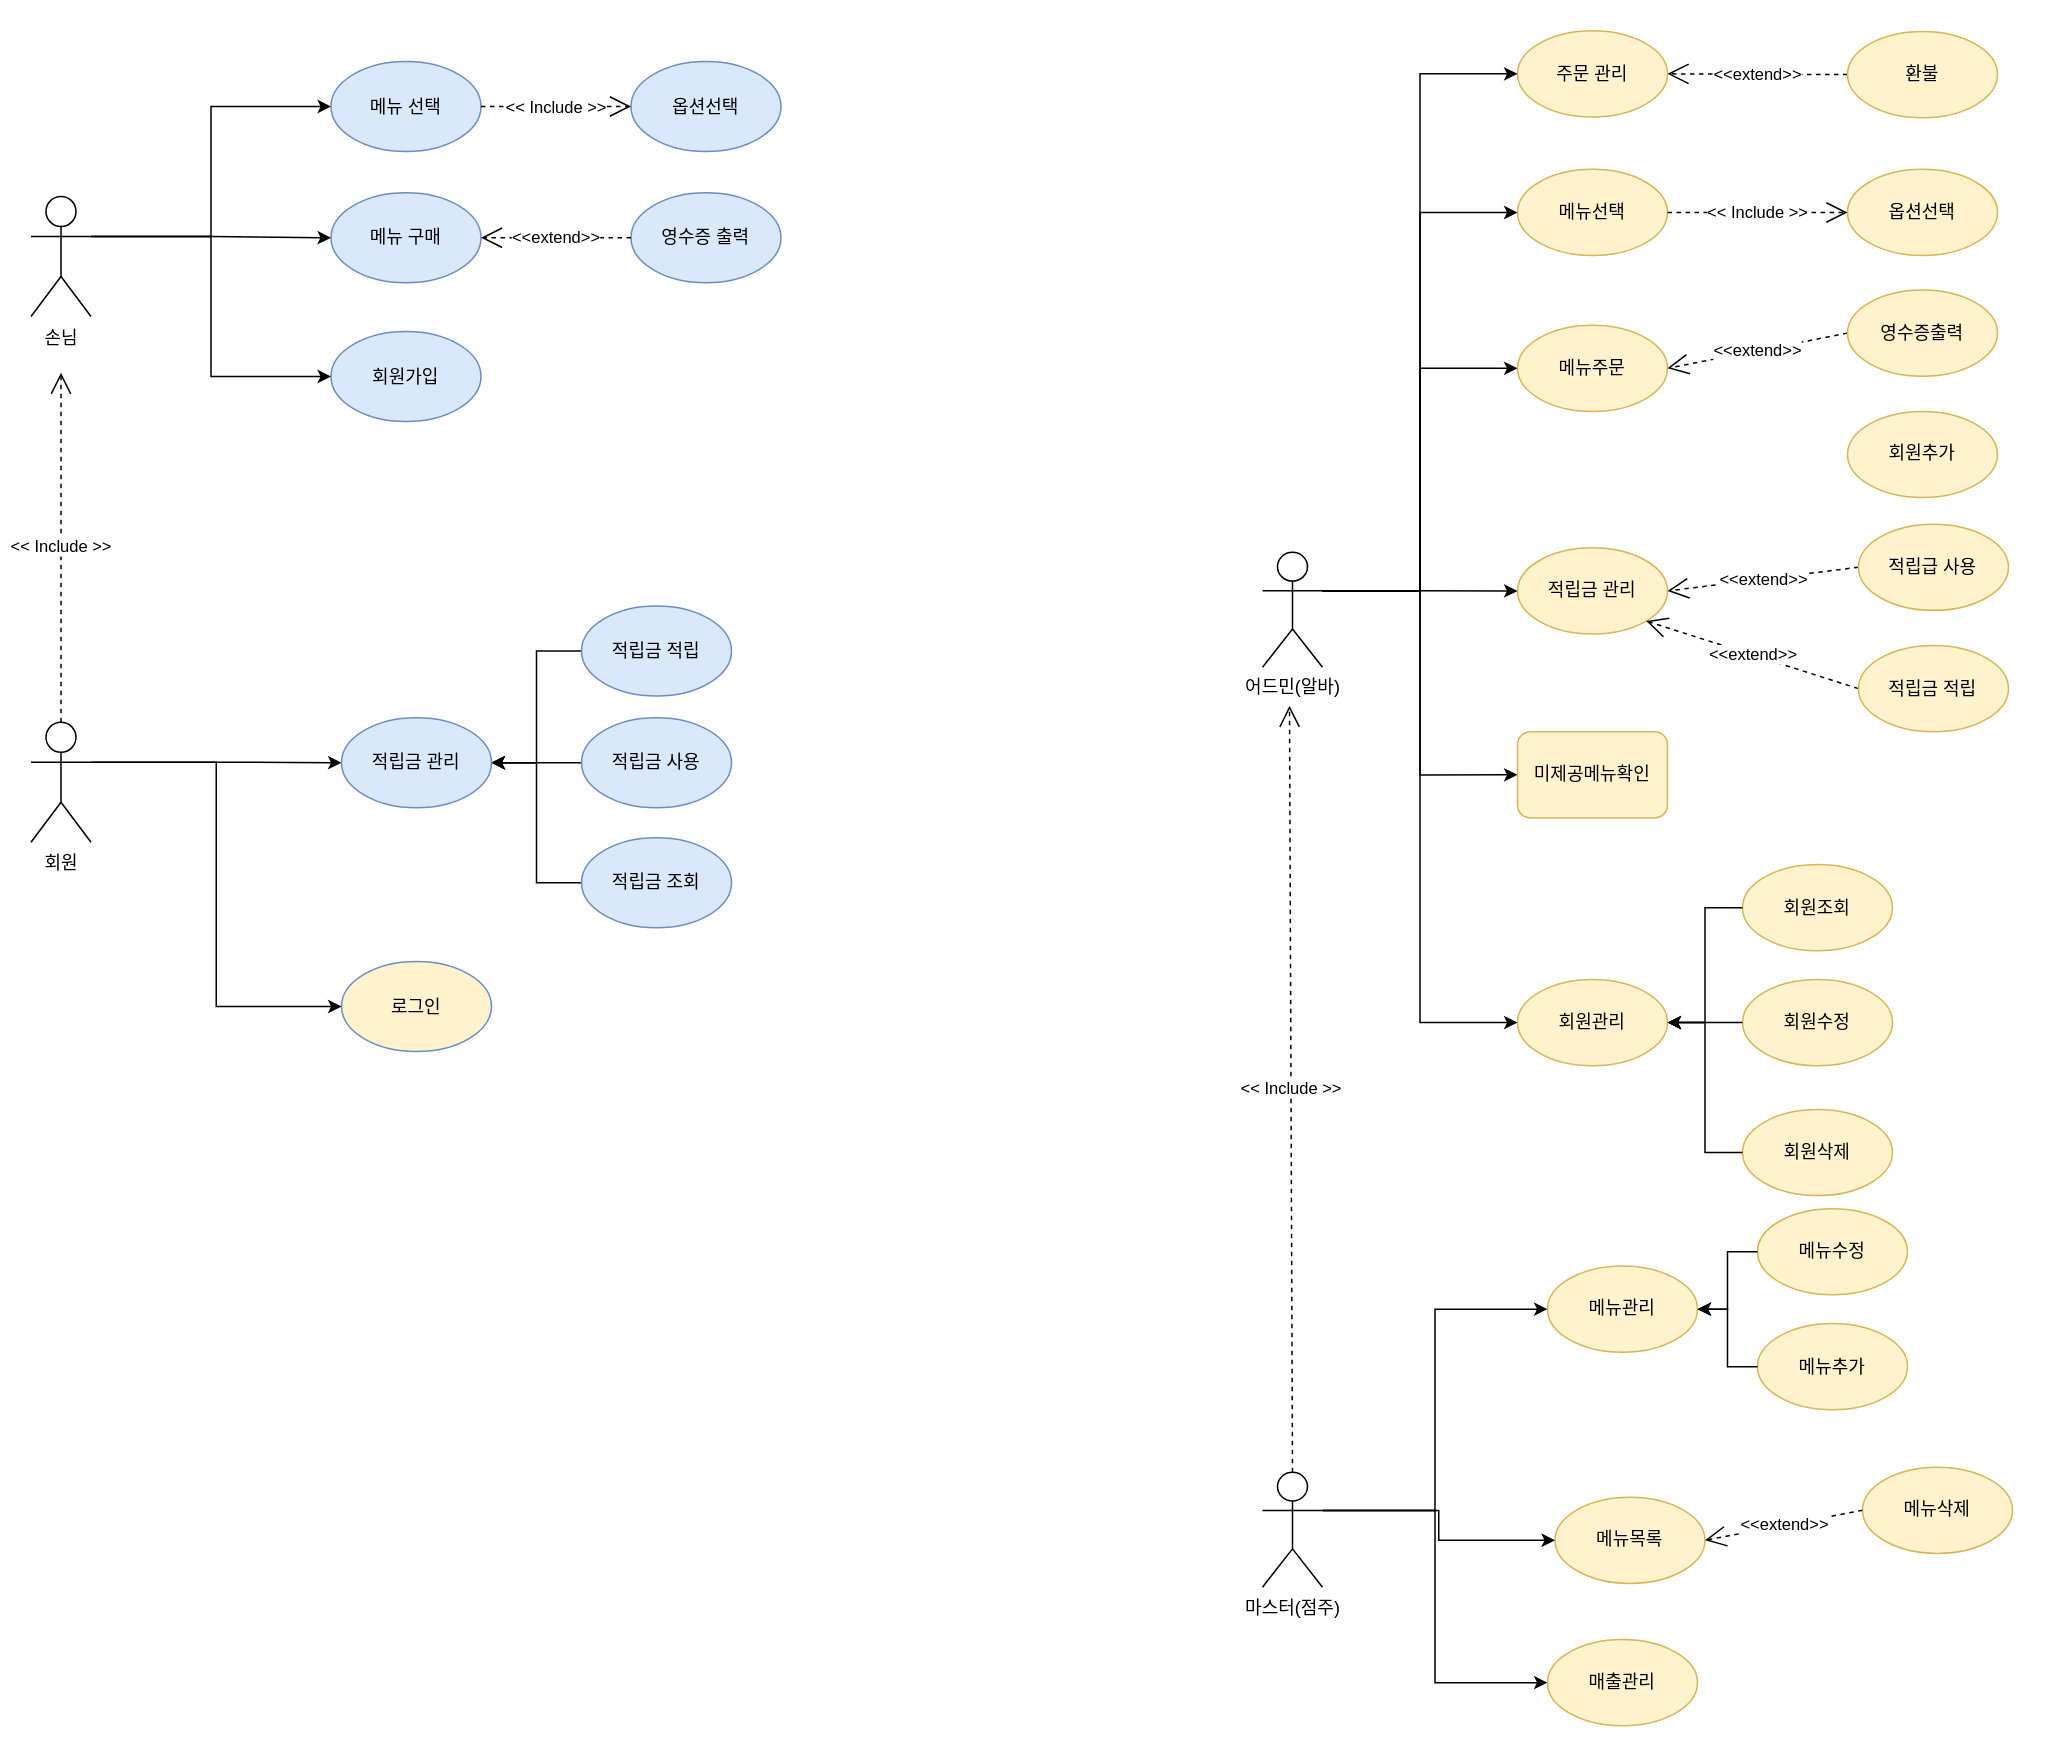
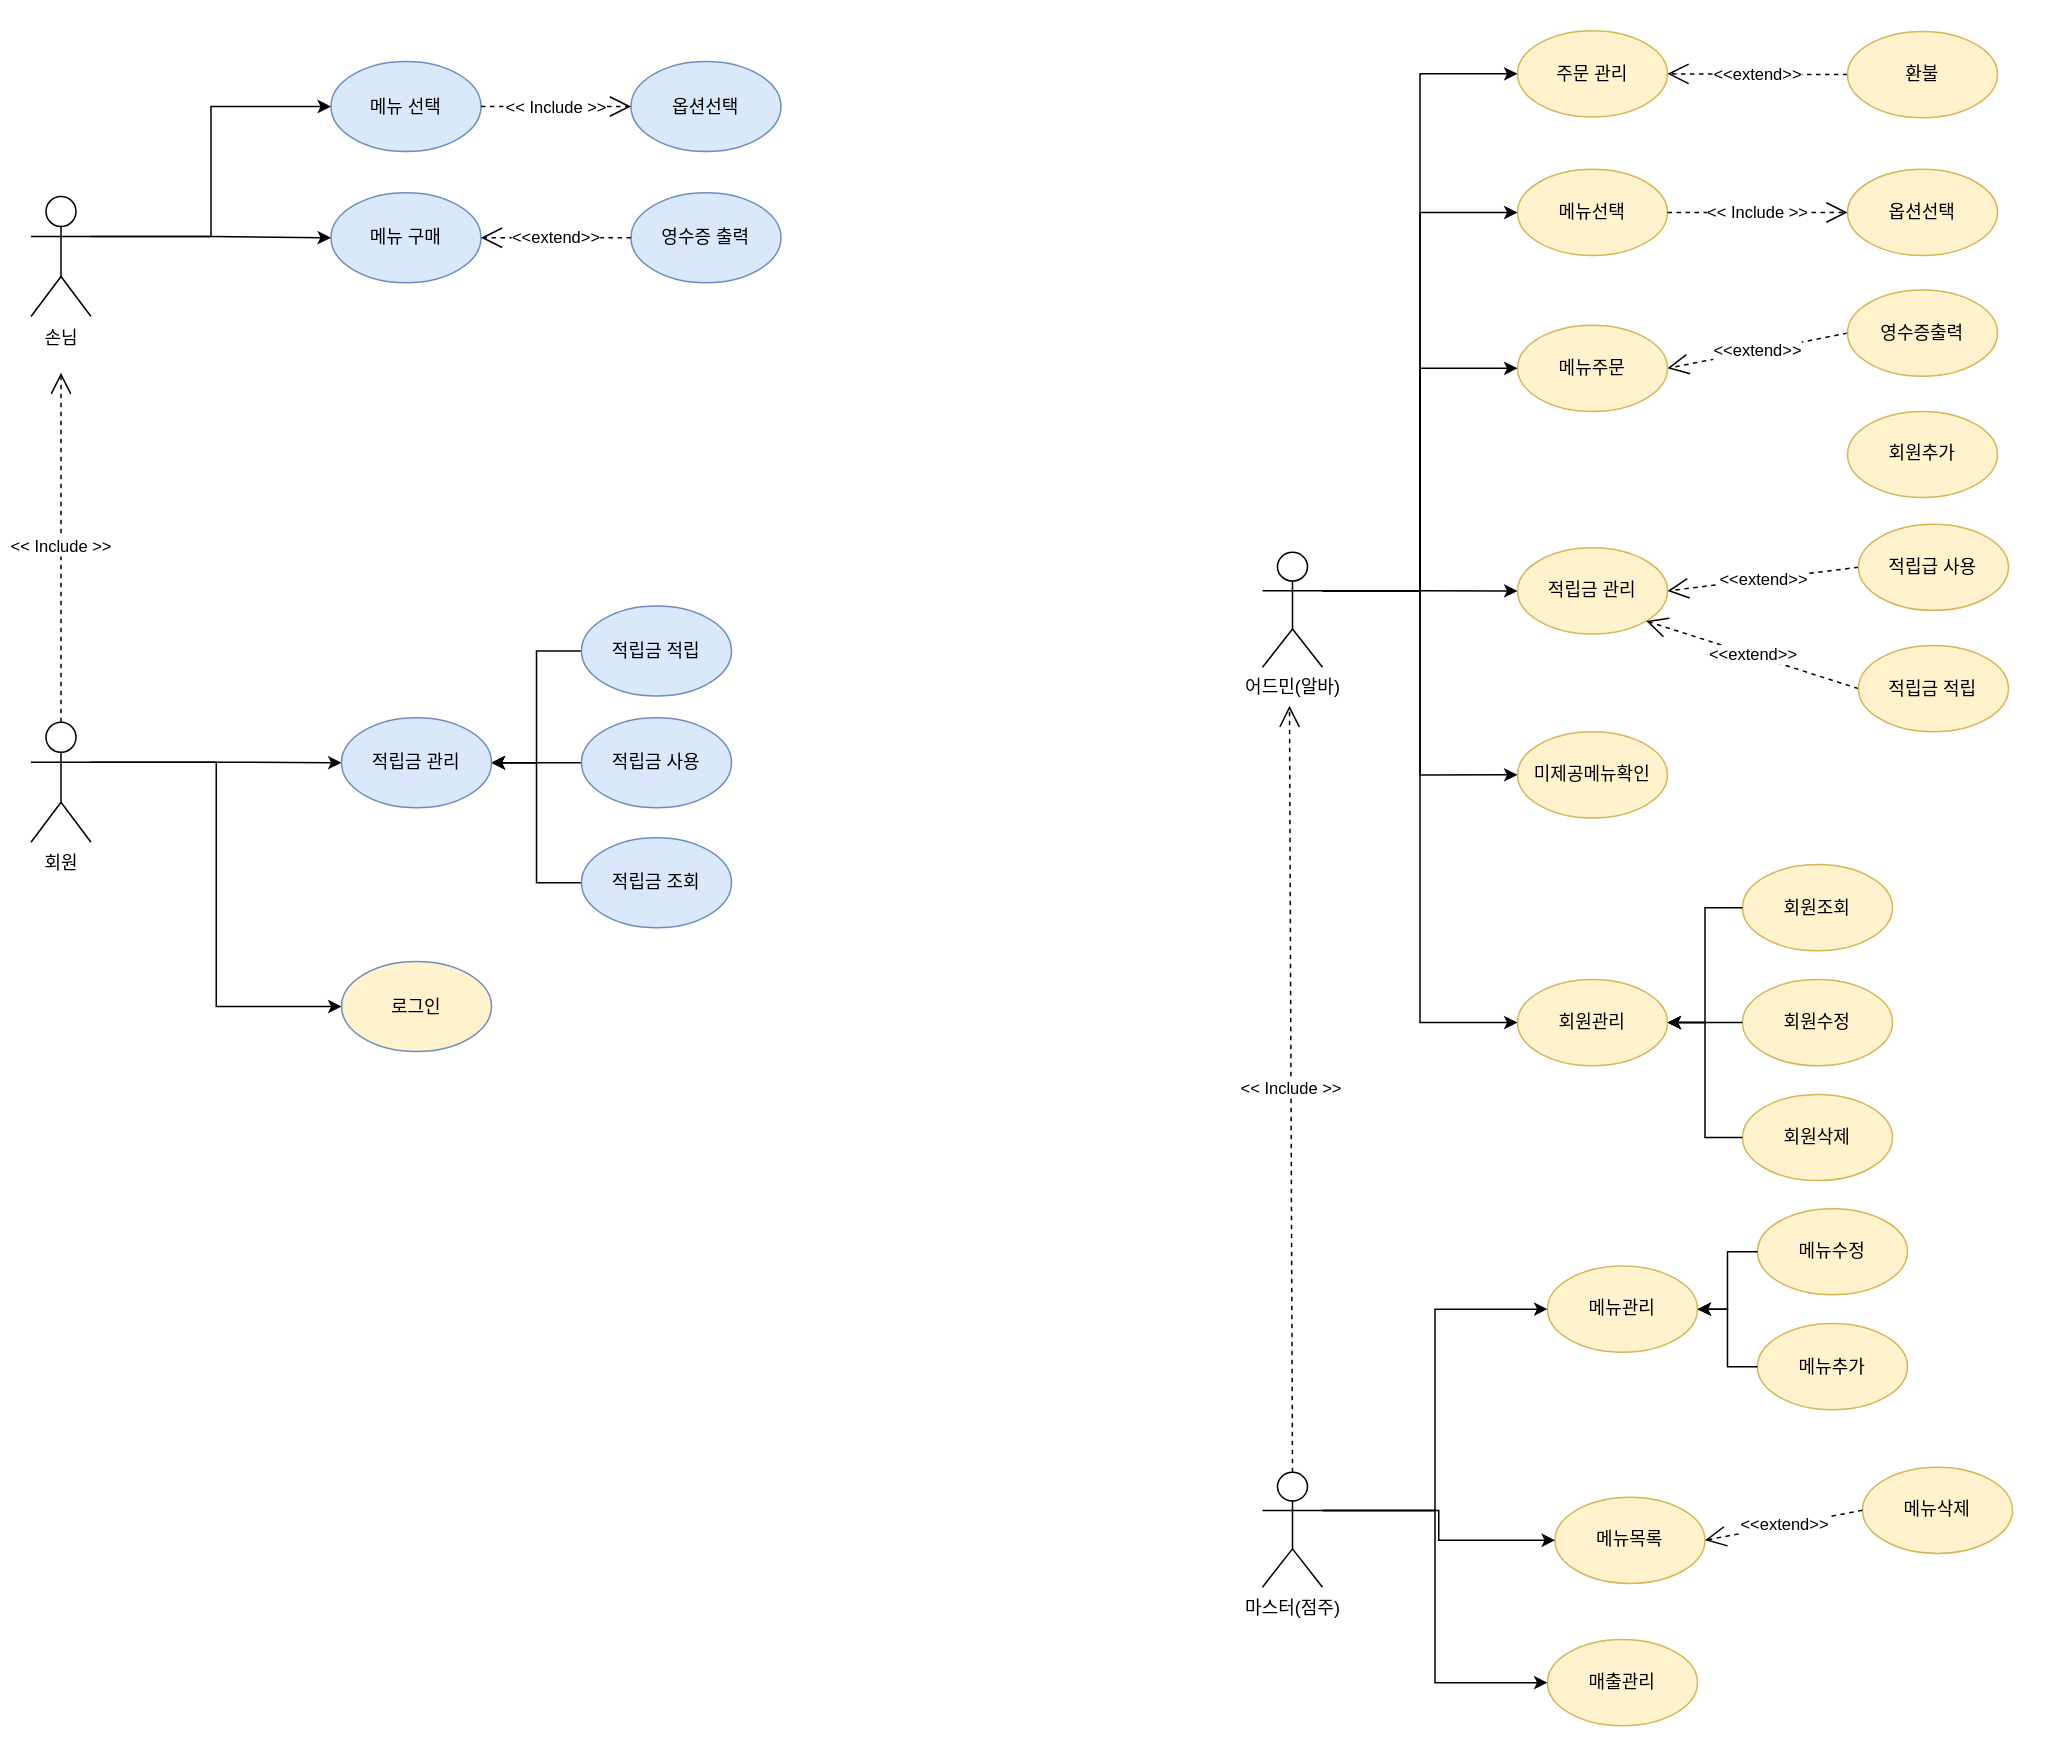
edge "손님" -> "회원가입": removed
node "회원가입": removed
node "미제공메뉴확인": shape rounded rectangle -> ellipse
node "회원삭제": moved (1817, 1153) -> (1817, 1138)
